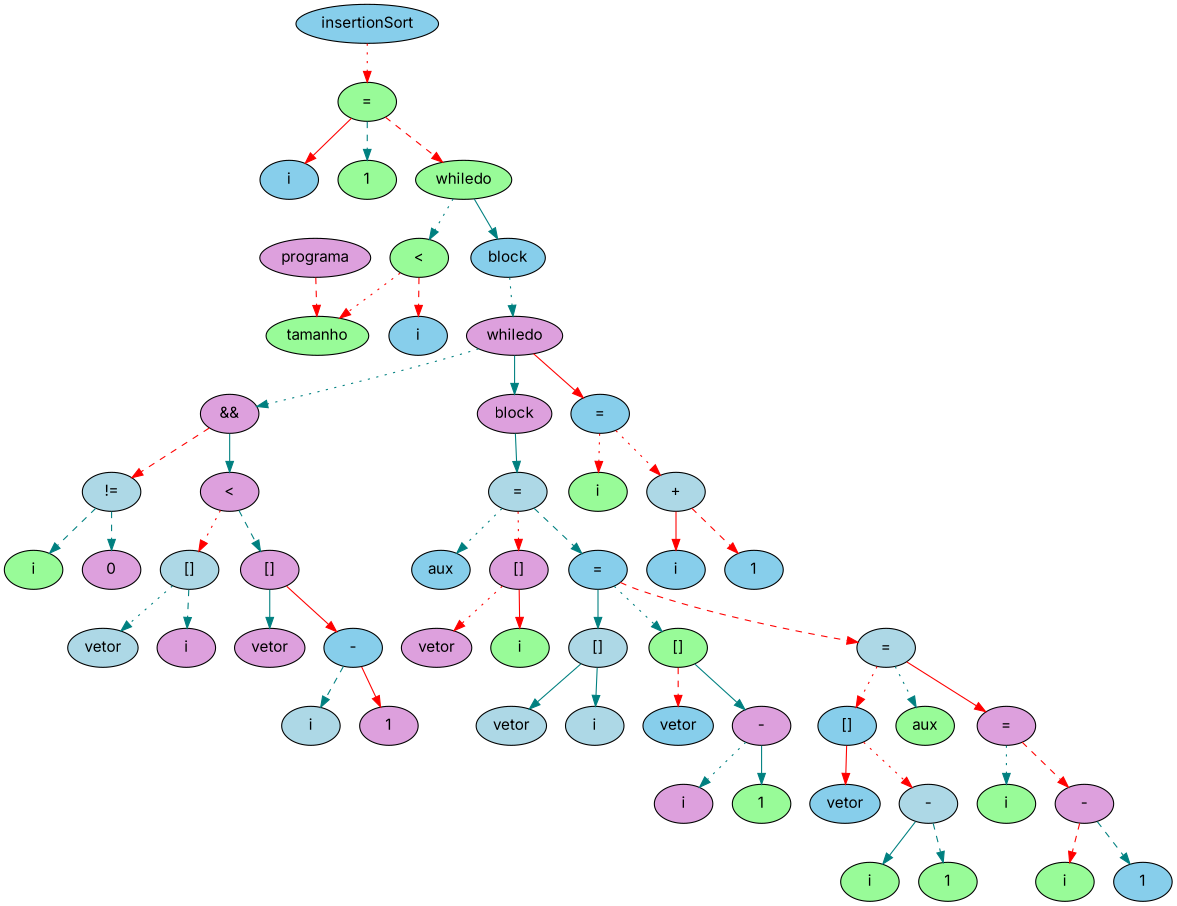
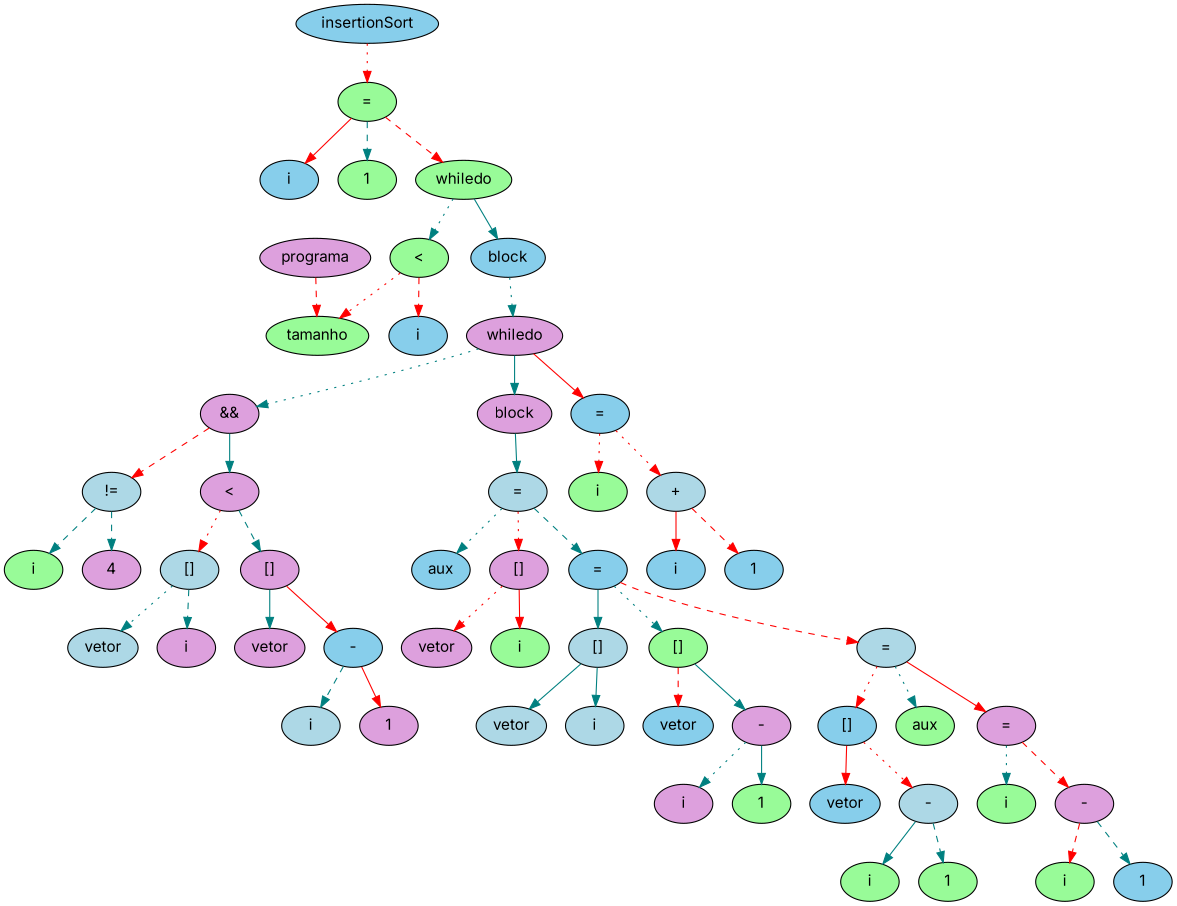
node "0": label "0" -> "4"
